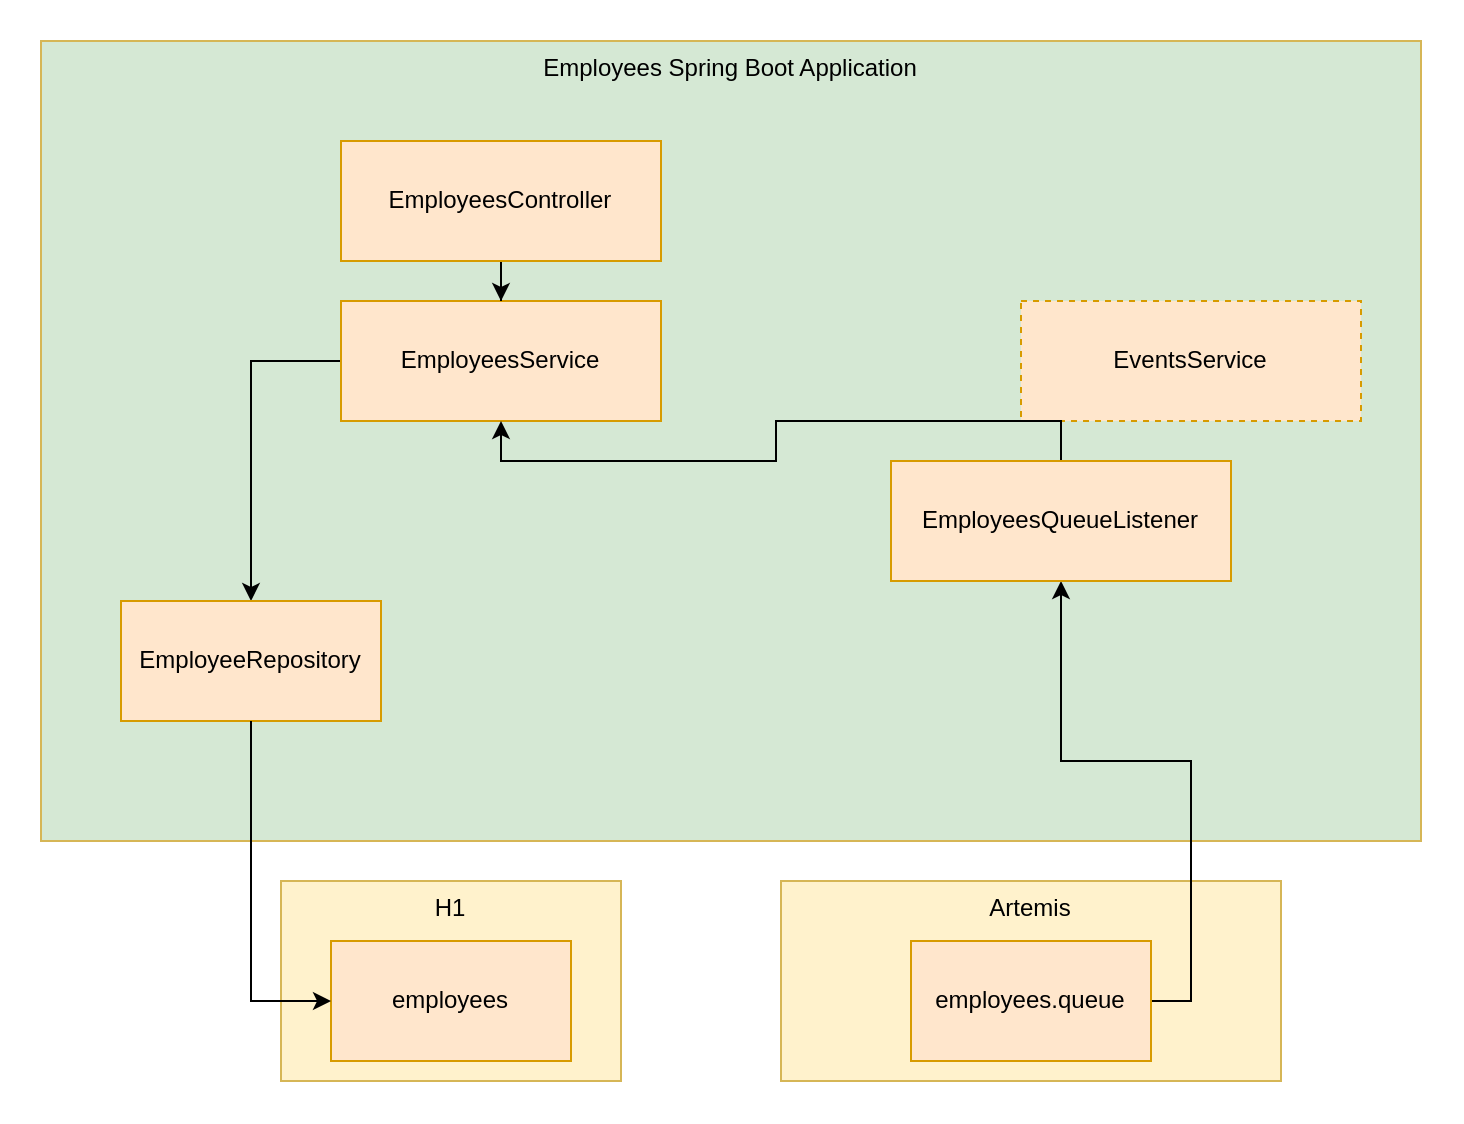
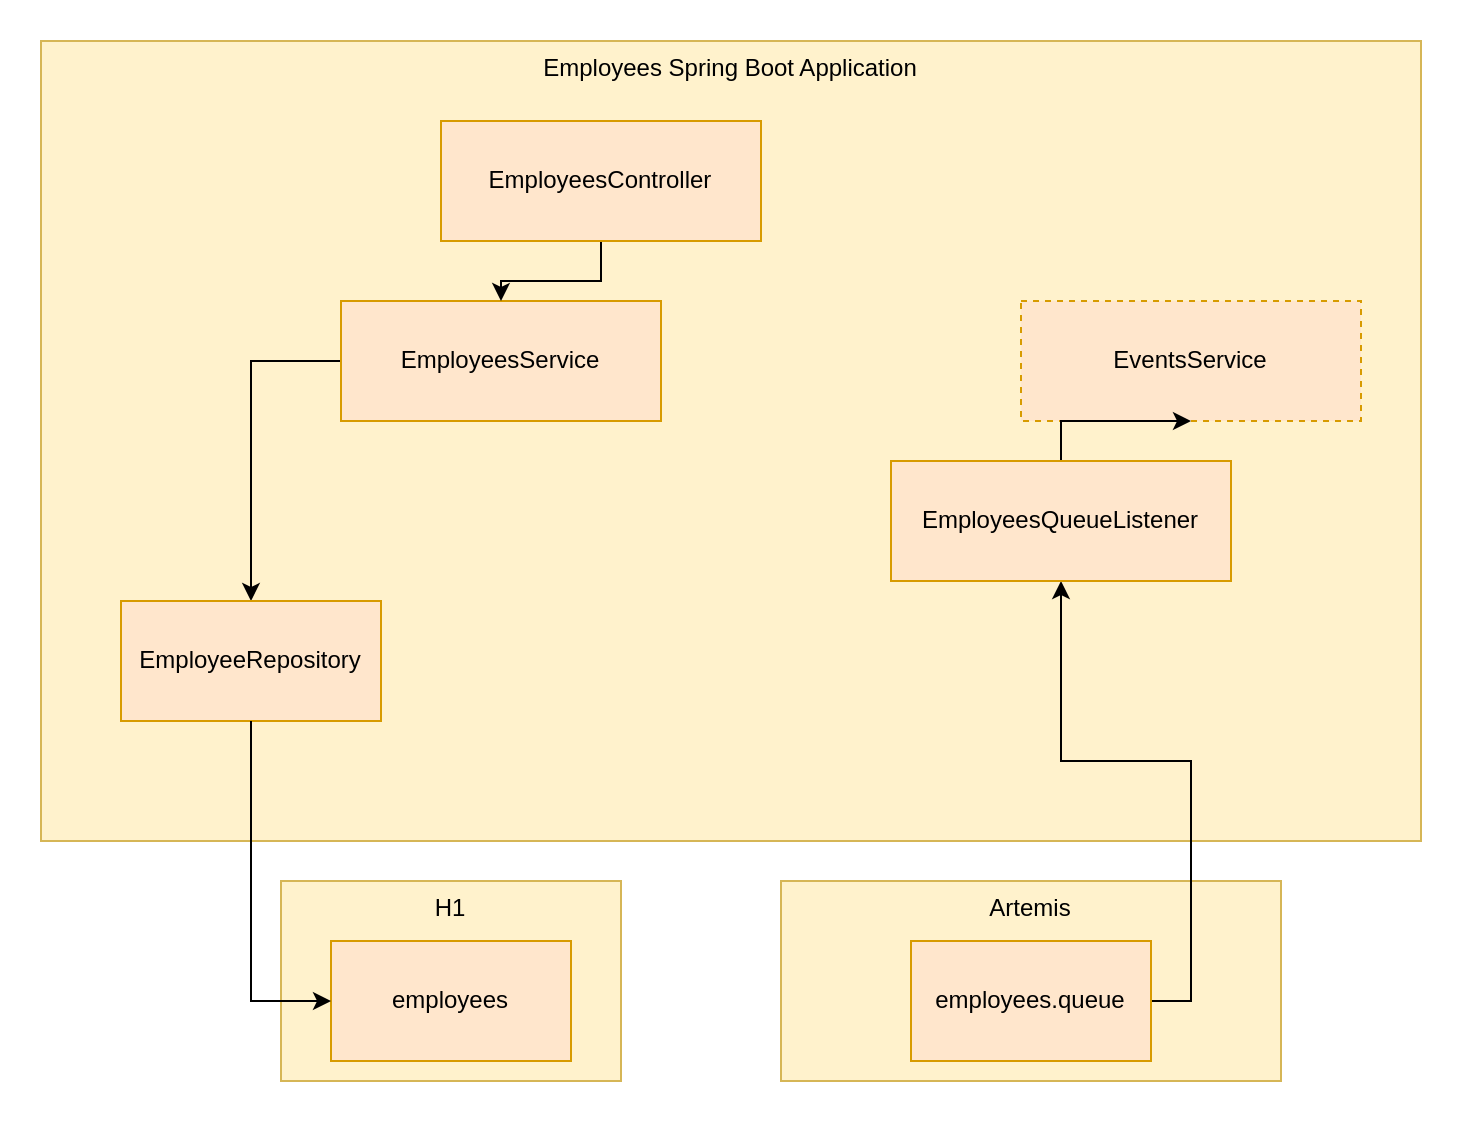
node "EmployeesController": moved (501, 201) -> (601, 181)
node "Employees Spring Boot Application": fillcolor #d5e8d4 -> #fff2cc
edge "EmployeesQueueListener" -> "EmployeesService": now "EmployeesQueueListener" -> "EventsService"
